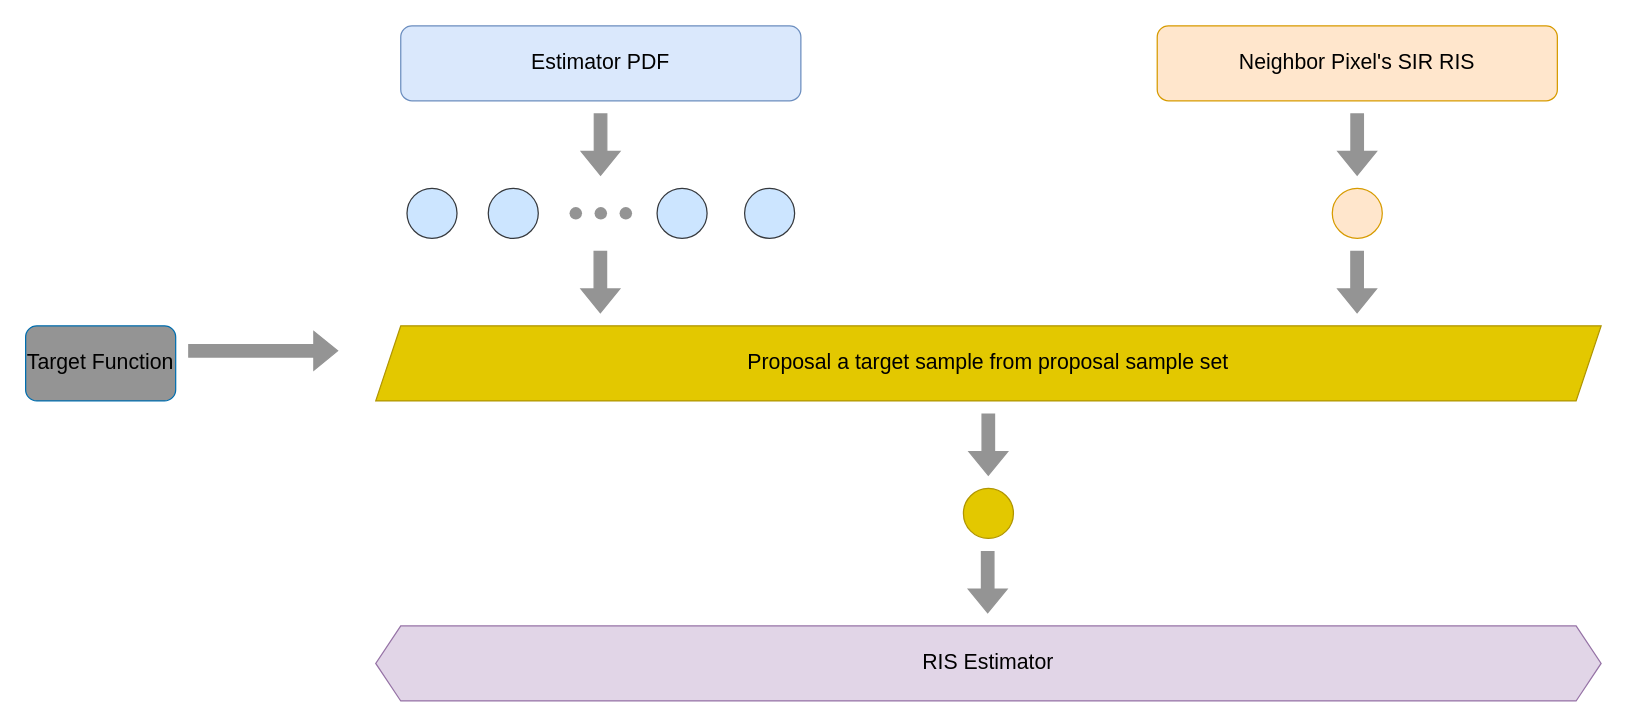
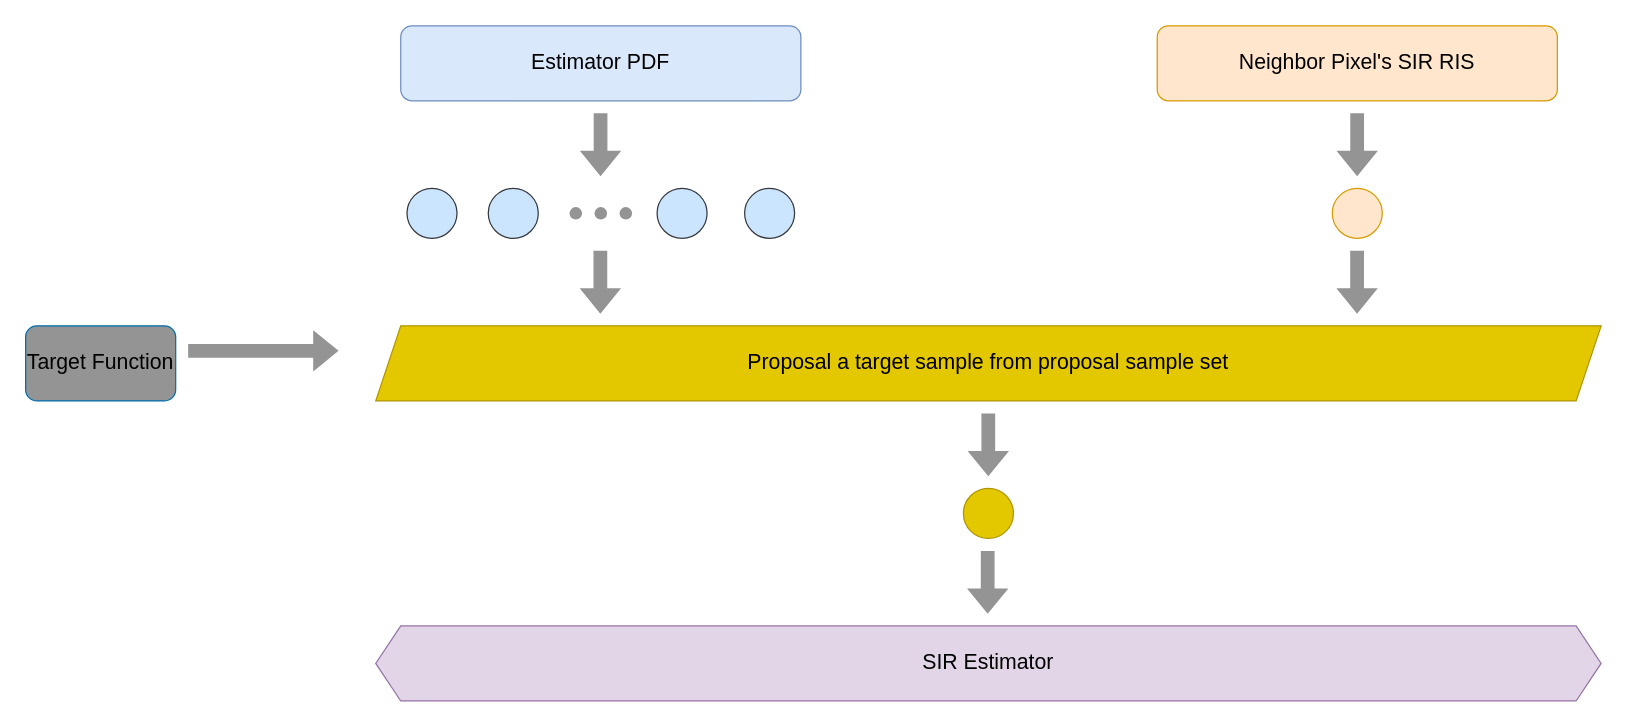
node "RIS Estimator": label "RIS Estimator" -> "SIR Estimator"
